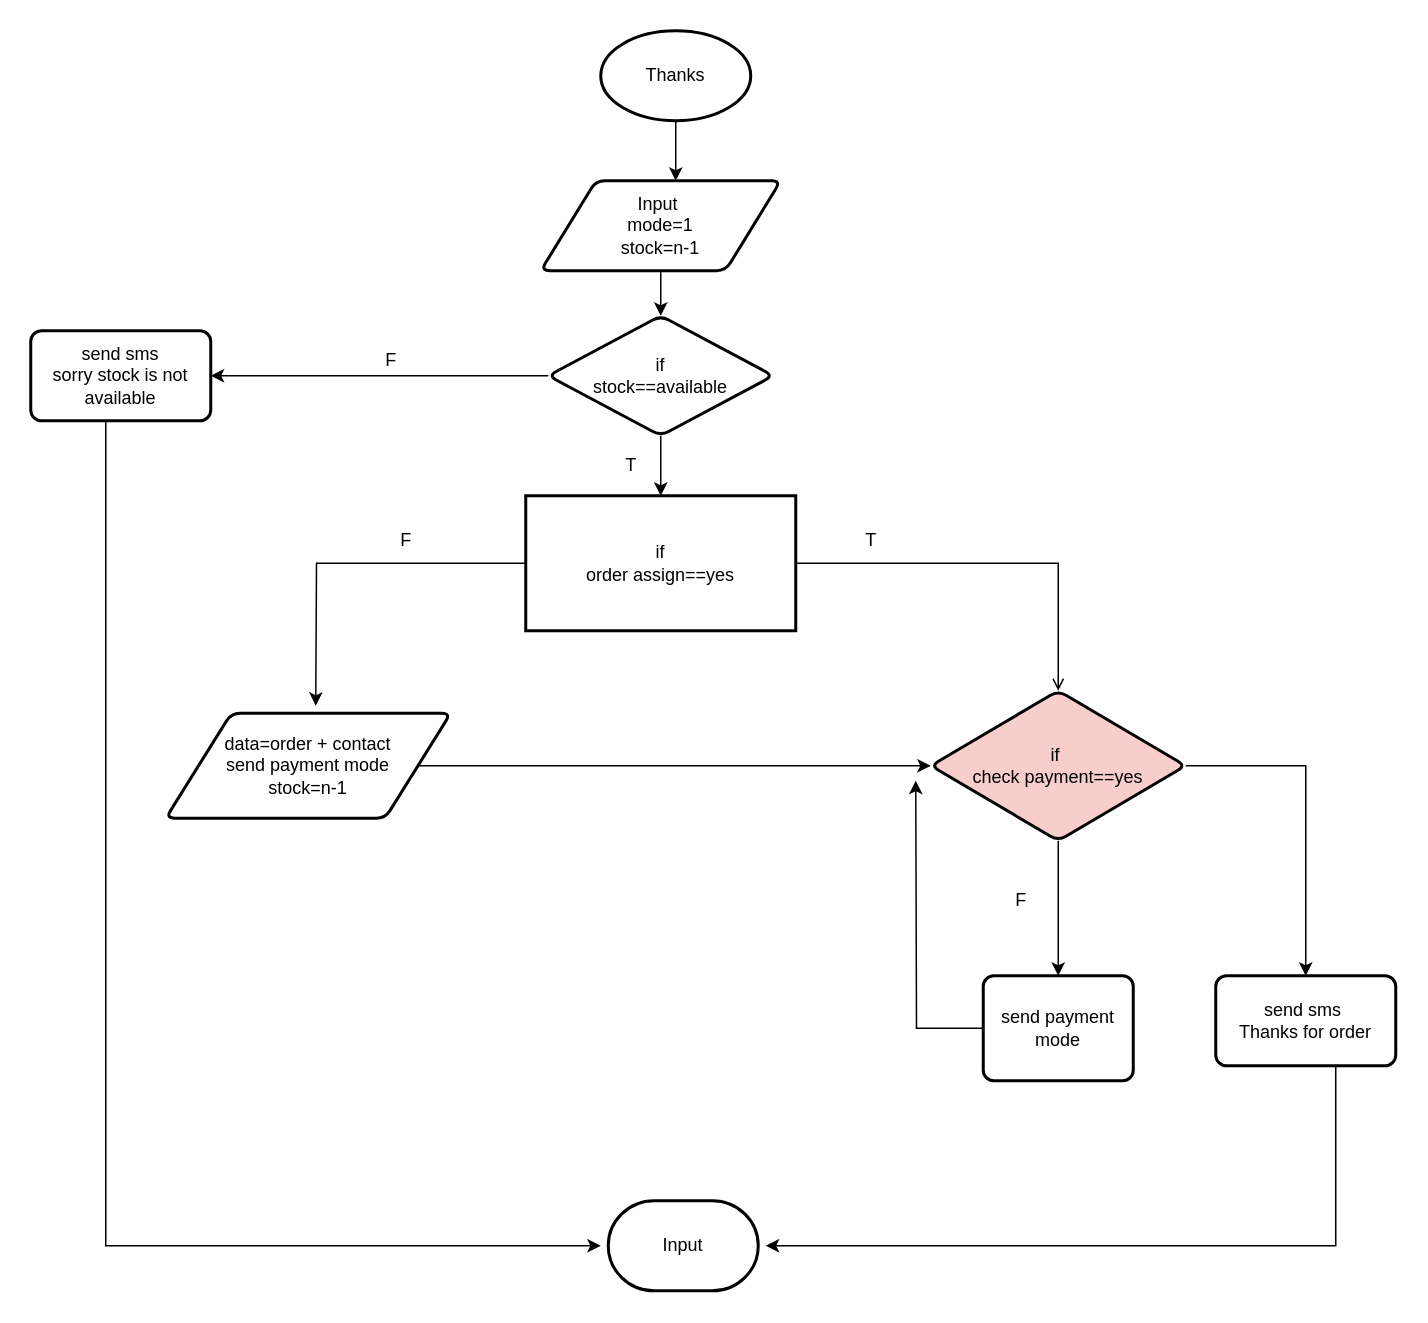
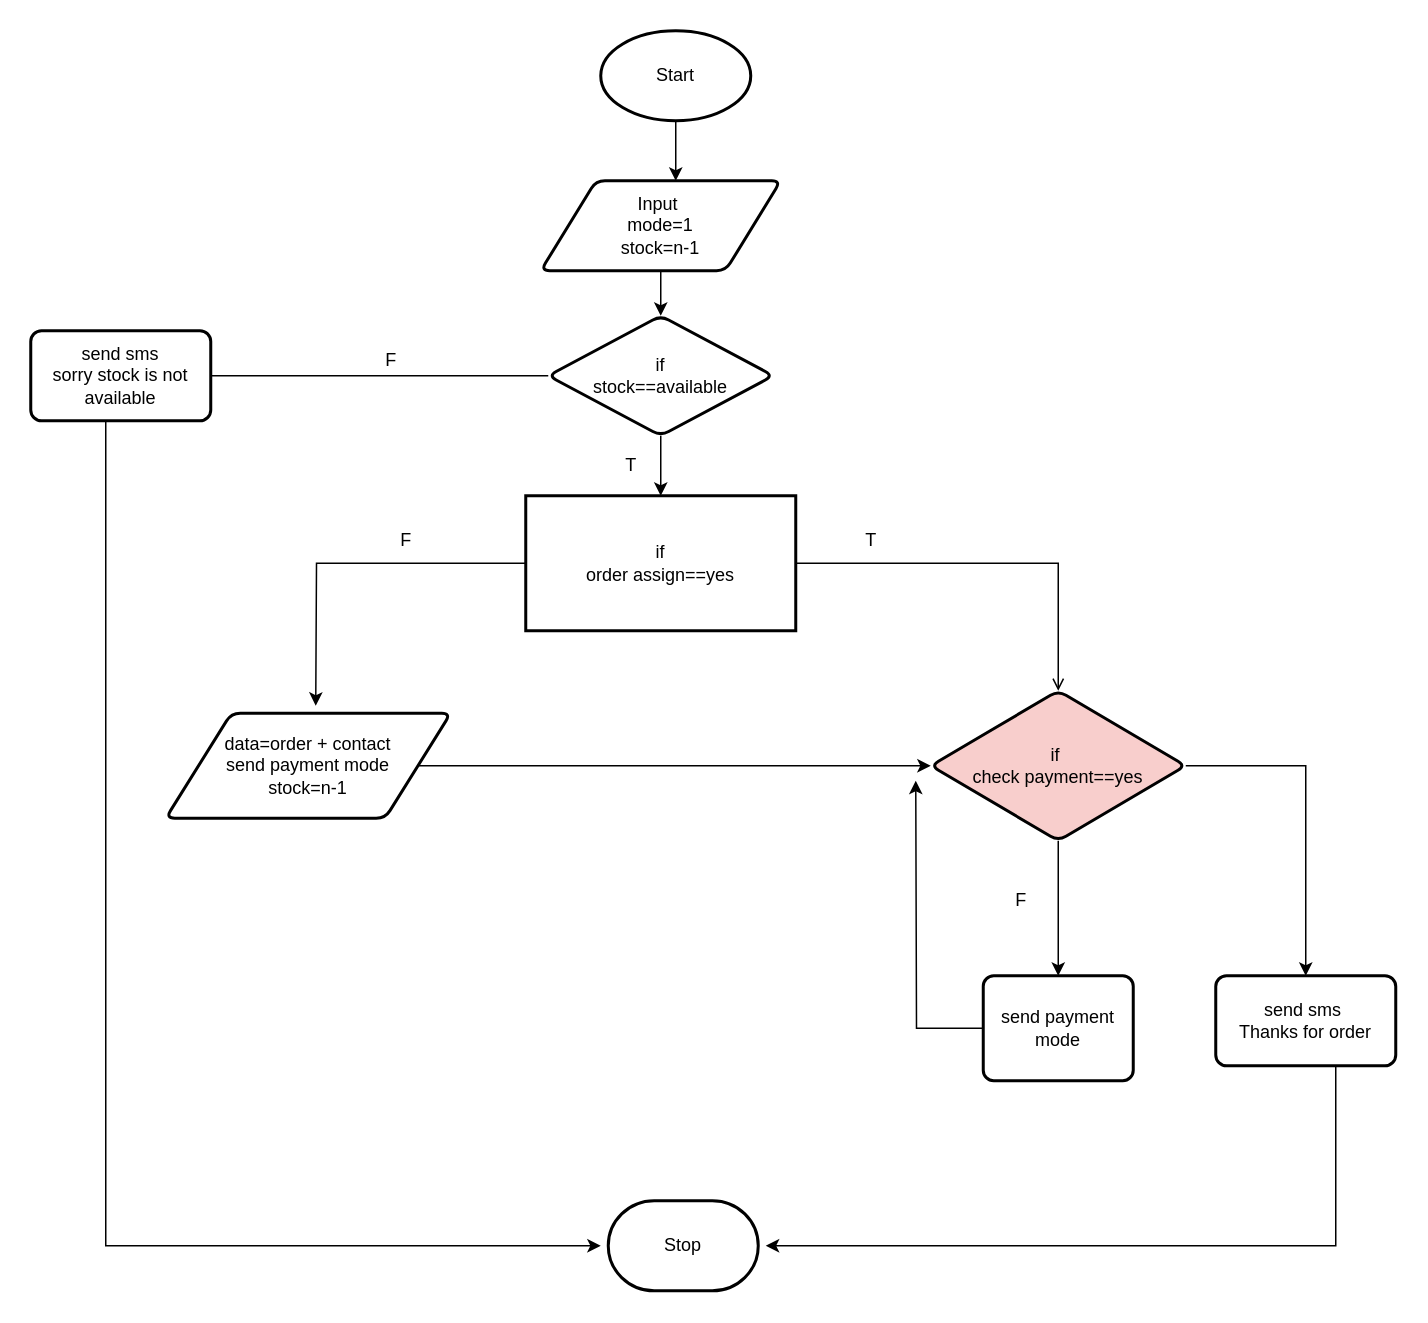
node "Thanks": label "Thanks" -> "Start"
edge "if stock==available" -> "send sms sorry stock is not available": arrowhead classic -> none
node "Input": label "Input" -> "Stop"
